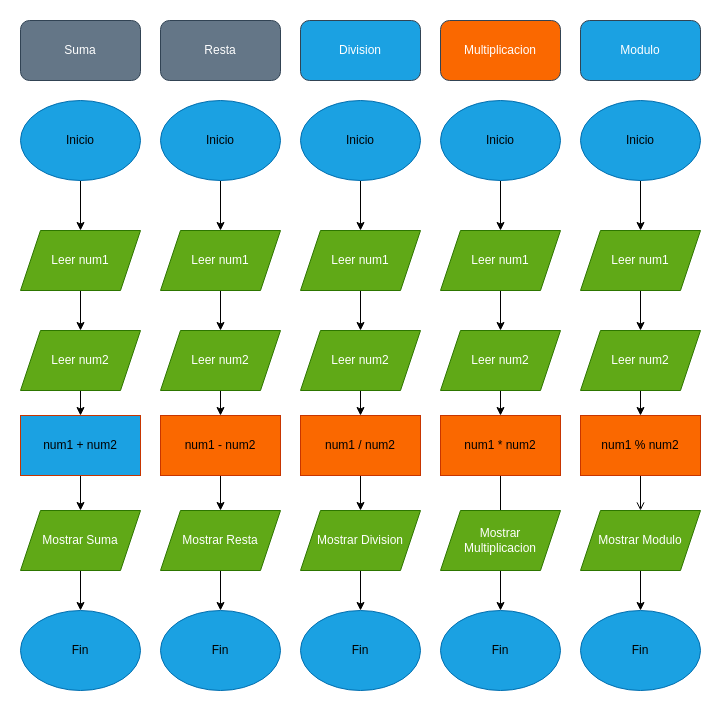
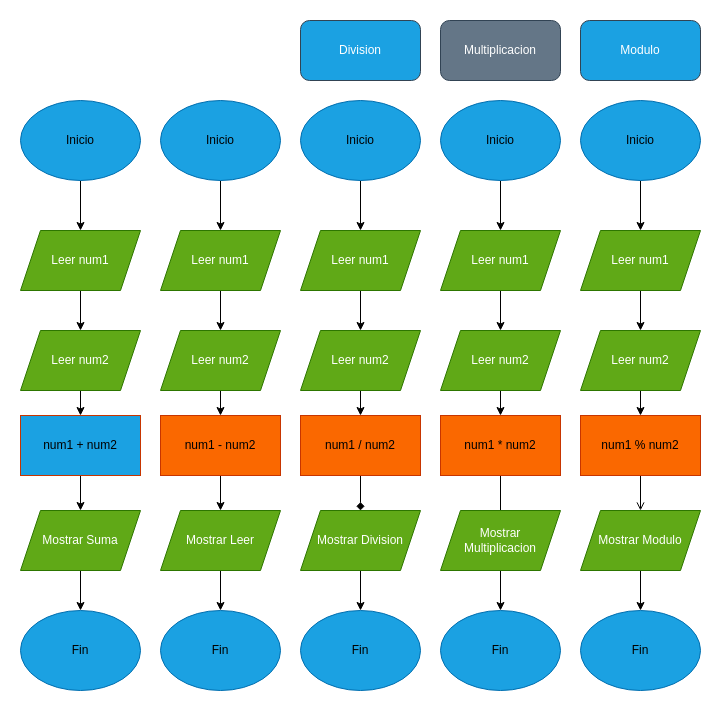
node "Suma": removed
node "Resta": removed
node "Multiplicacion": fillcolor #fa6800 -> #647687
edge "num1 / num2" -> "Mostrar Division": arrowhead classic -> diamond
node "Mostrar Resta": label "Mostrar Resta" -> "Mostrar Leer"
